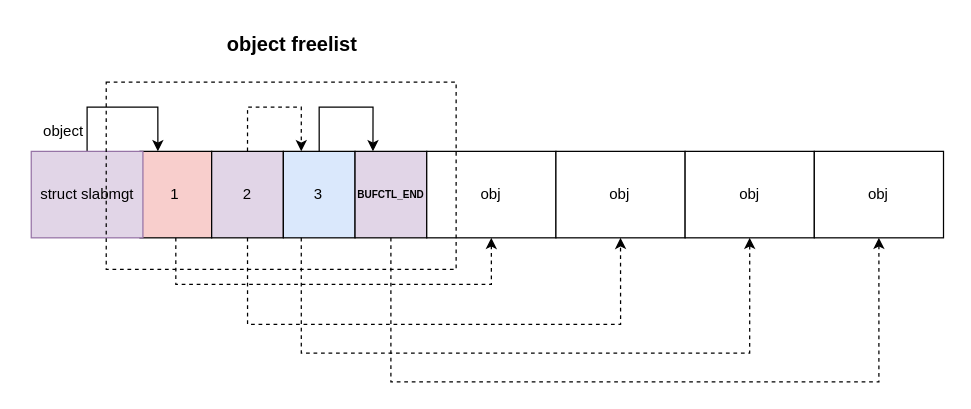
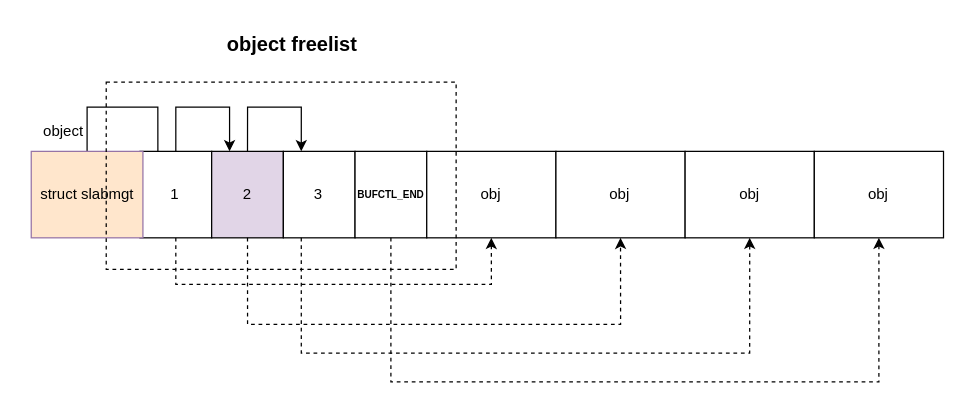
edge "1" -> "2": added
edge "2" -> "3": style dashed -> solid
edge "3" -> "BUFCTL_END": removed
edge "struct slabmgt" -> "1": arrowhead classic -> none
node "struct slabmgt": fillcolor #e1d5e7 -> #ffe6cc
node "1": fillcolor #f8cecc -> #ffffff
node "3": fillcolor #dae8fc -> #ffffff
node "BUFCTL_END": fillcolor #e1d5e7 -> #ffffff
